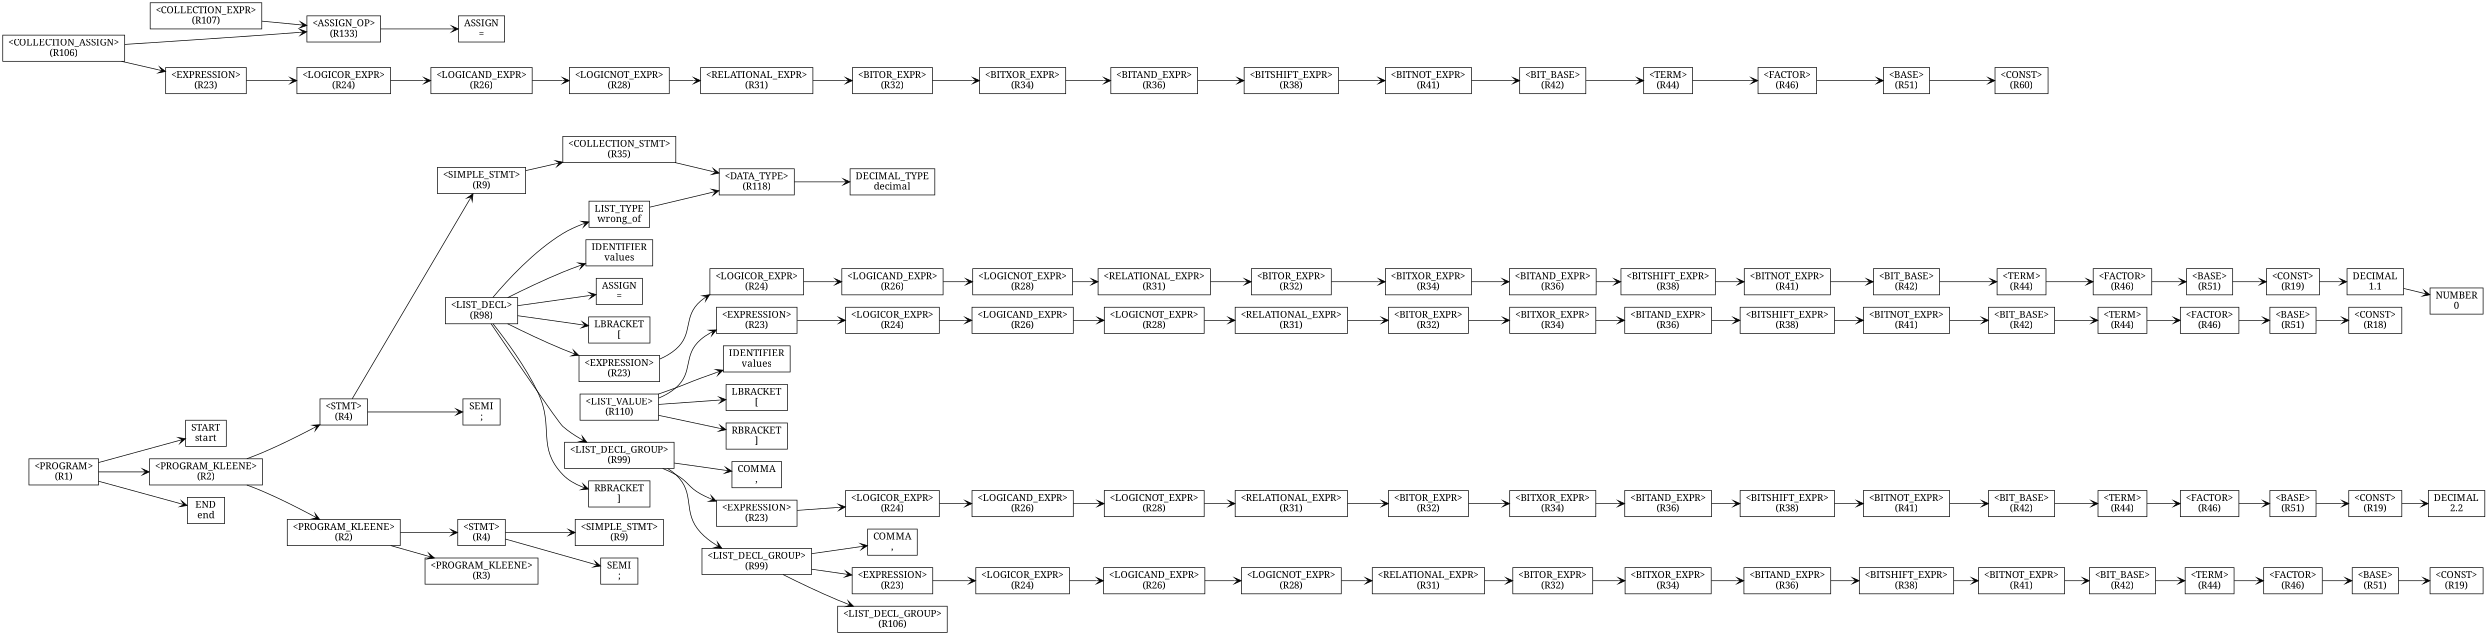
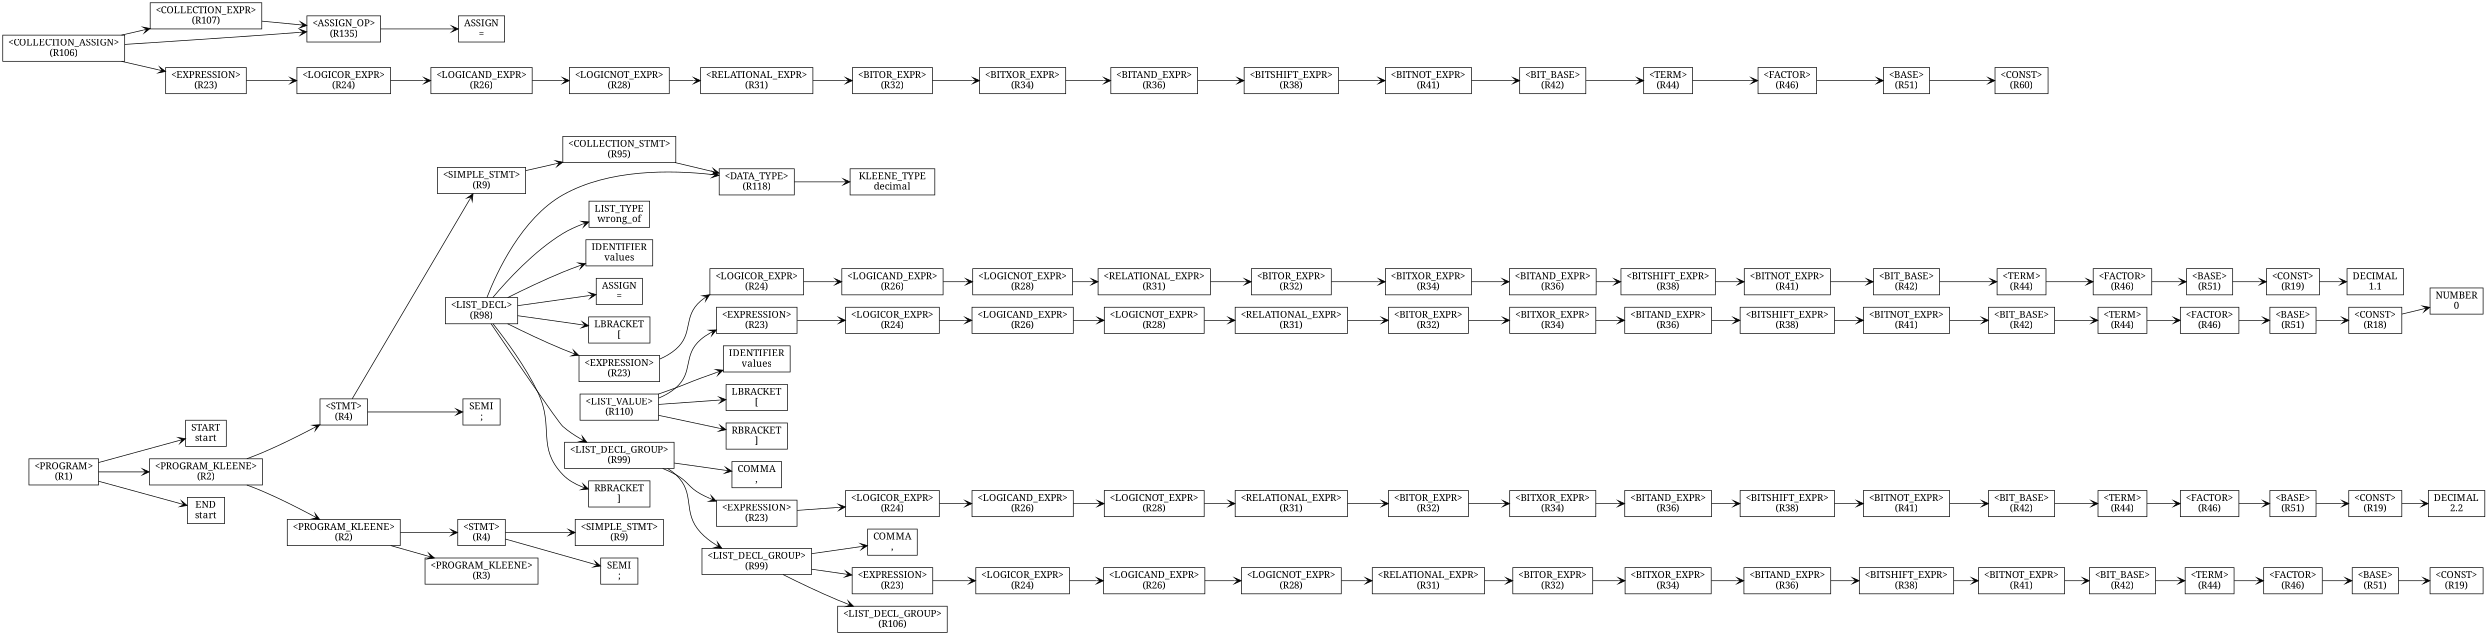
node "<ASSIGN_OP> (R133)": label "<ASSIGN_OP> (R133)" -> "<ASSIGN_OP> (R135)"
edge "<COLLECTION_ASSIGN> (R106)" -> "<COLLECTION_EXPR> (R107)": added
node "<COLLECTION_STMT> (R35)": label "<COLLECTION_STMT> (R35)" -> "<COLLECTION_STMT> (R95)"
node "DECIMAL_TYPE decimal": label "DECIMAL_TYPE decimal" -> "KLEENE_TYPE decimal"
edge "LIST_TYPE wrong_of" -> "<DATA_TYPE> (R118)": now "<LIST_DECL> (R98)" -> "<DATA_TYPE> (R118)"
edge "DECIMAL 1.1" -> "NUMBER 0": now "<CONST> (R18)" -> "NUMBER 0"
node "END end": label "END end" -> "END start"
